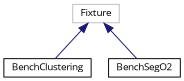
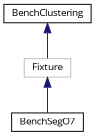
edge "BenchClustering" -> "Fixture": reversed
node "BenchSegO2": label "BenchSegO2" -> "BenchSegO7"
